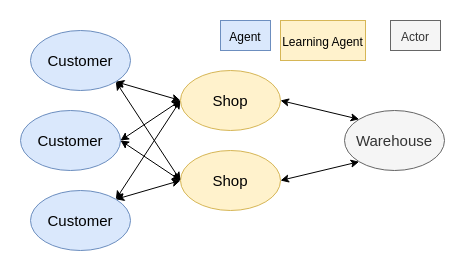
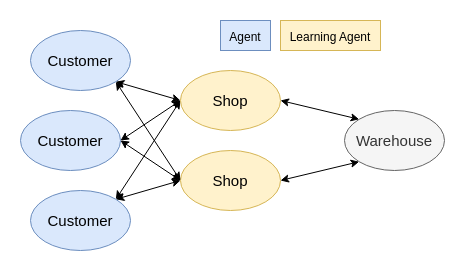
node "Actor": removed
node "Learning Agent": size 85x40 -> 100x30
